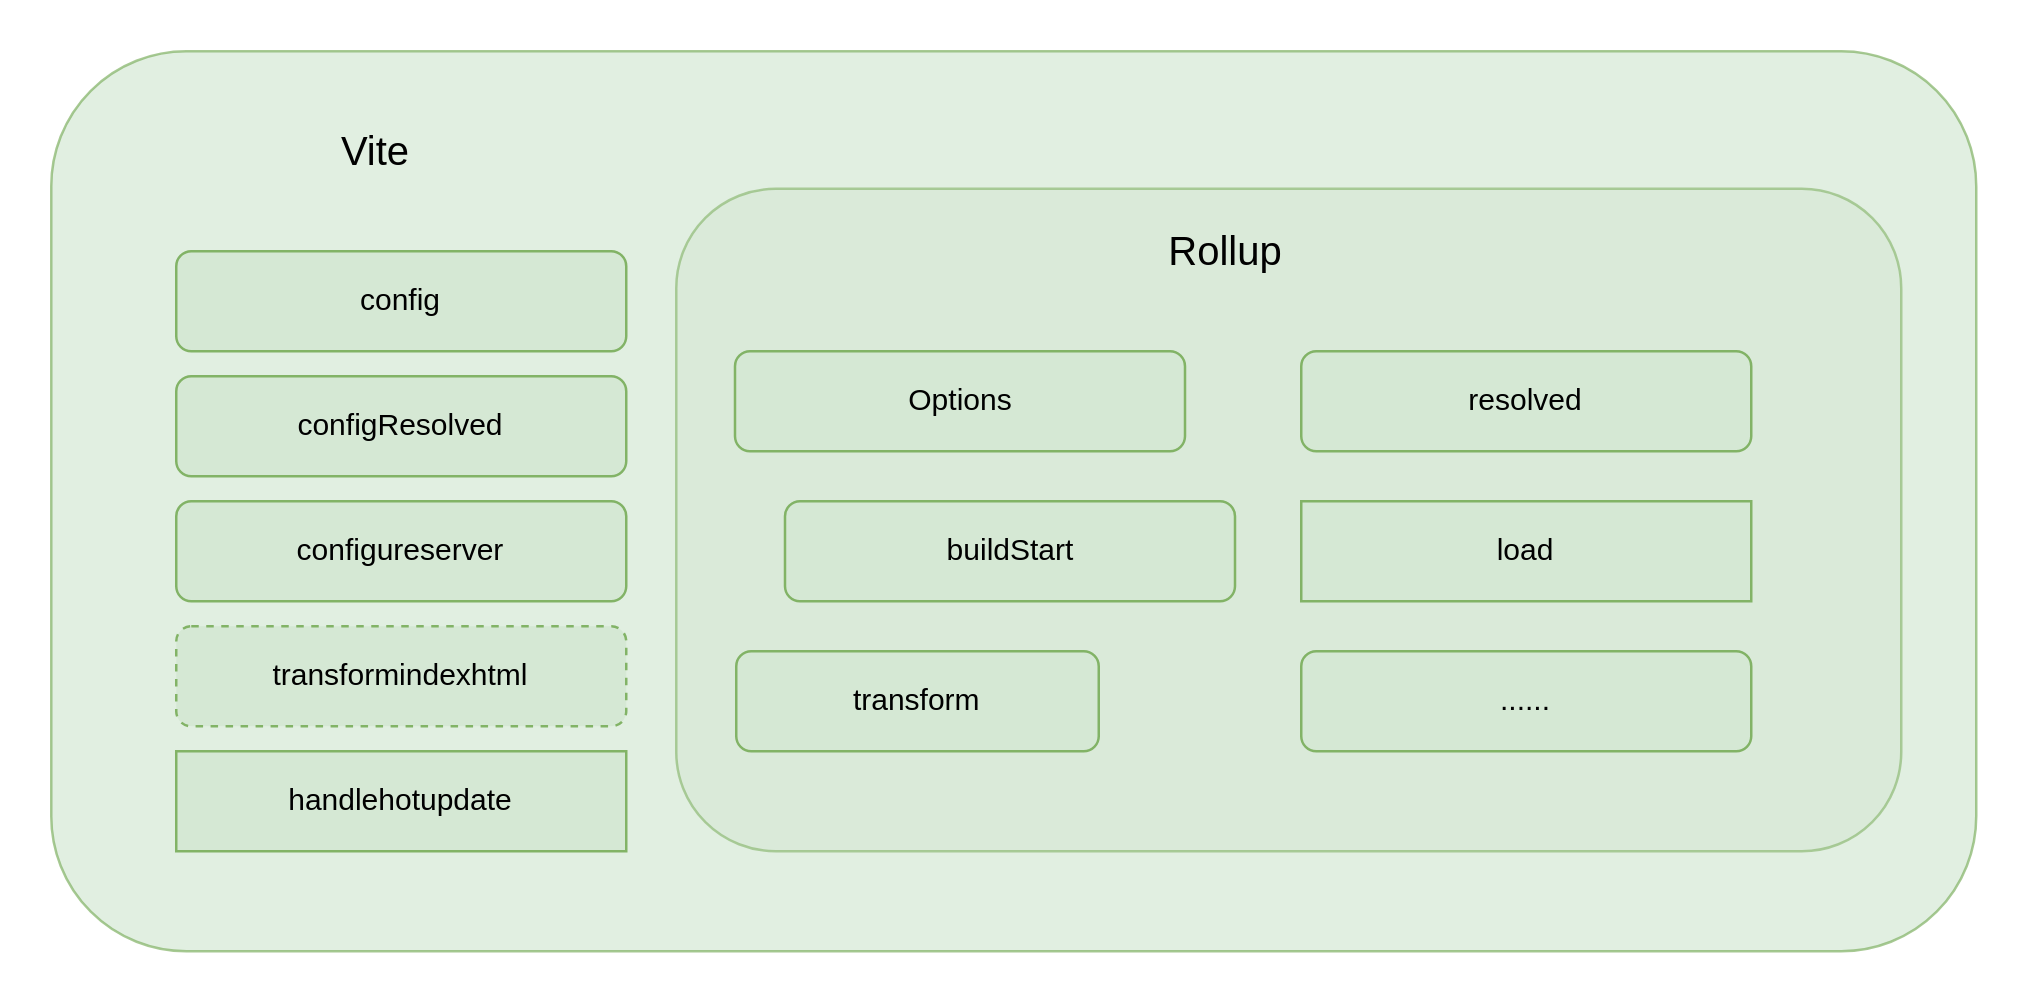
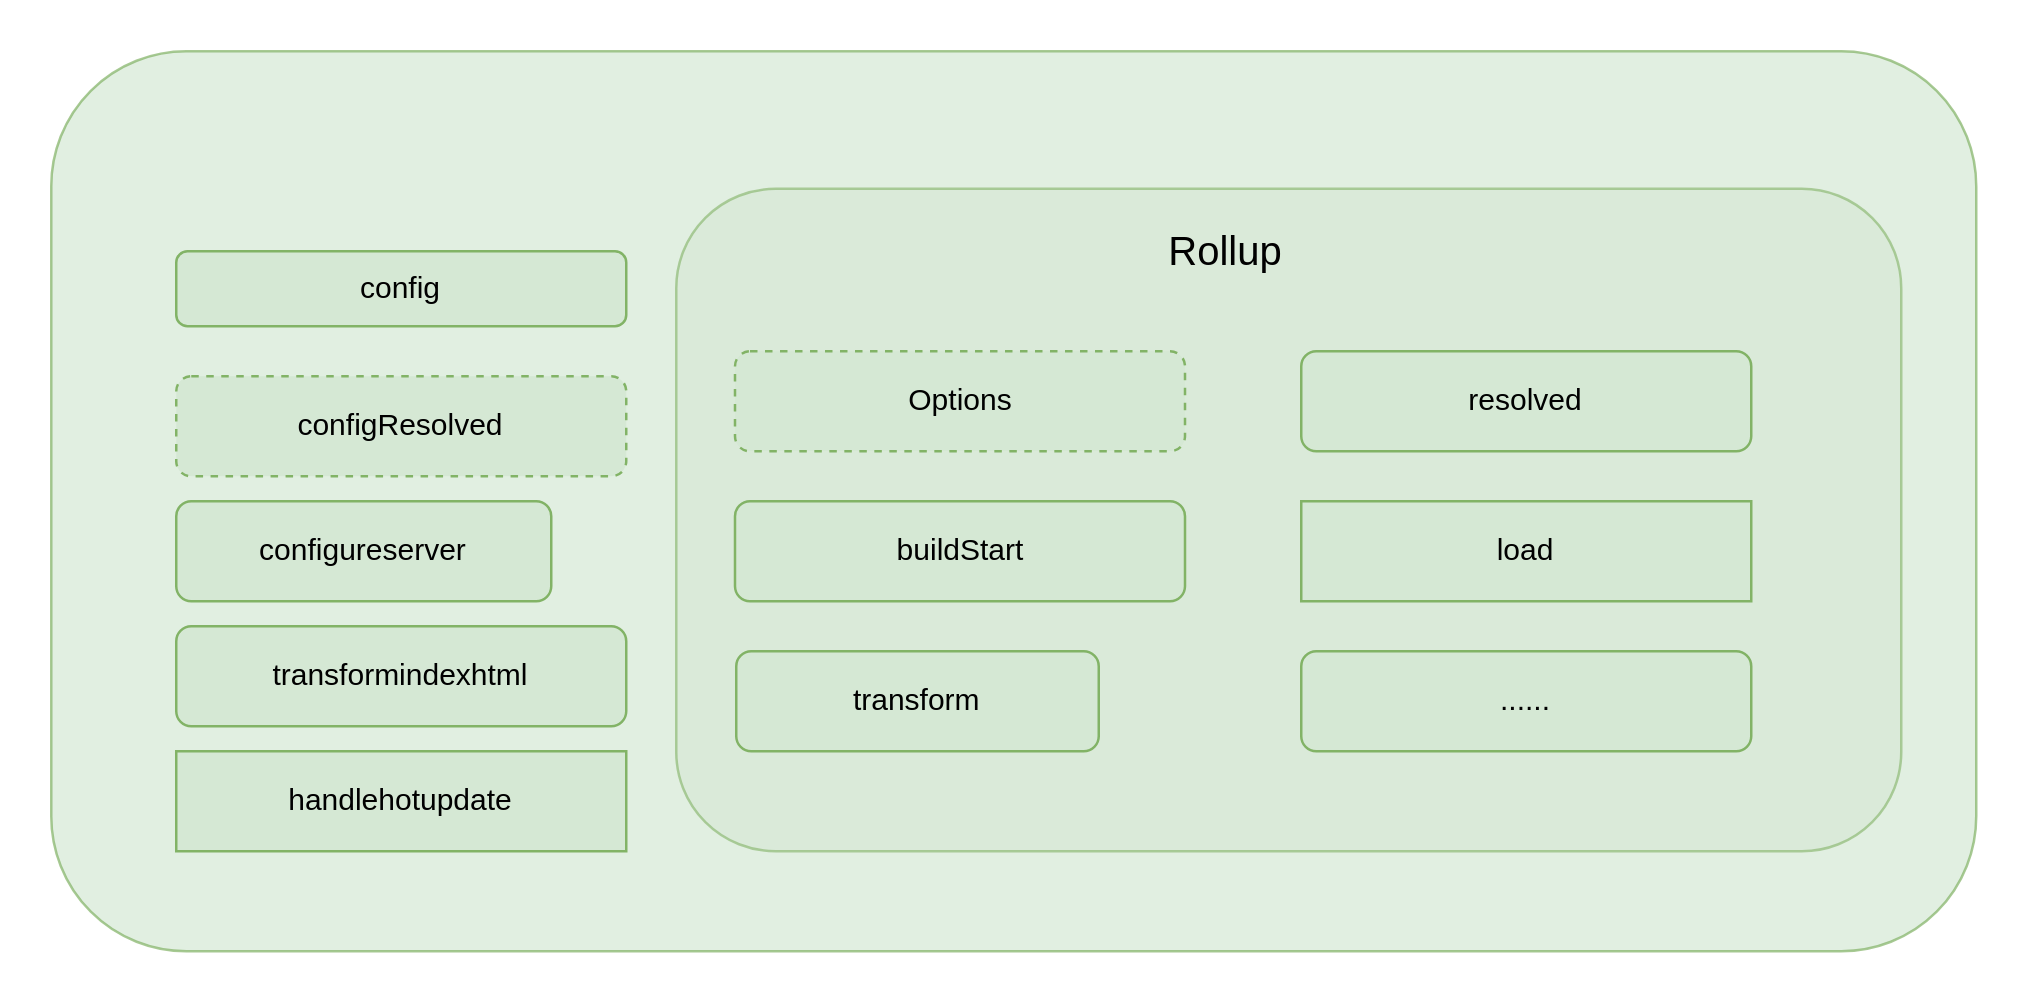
node "Vite": removed
node "config": size 450x100 -> 450x75
node "Options": style solid -> dashed
node "configResolved": style solid -> dashed
node "configureserver": size 450x100 -> 375x100
node "buildStart": moved (1010, 551) -> (960, 551)
node "transformindexhtml": style dashed -> solid
